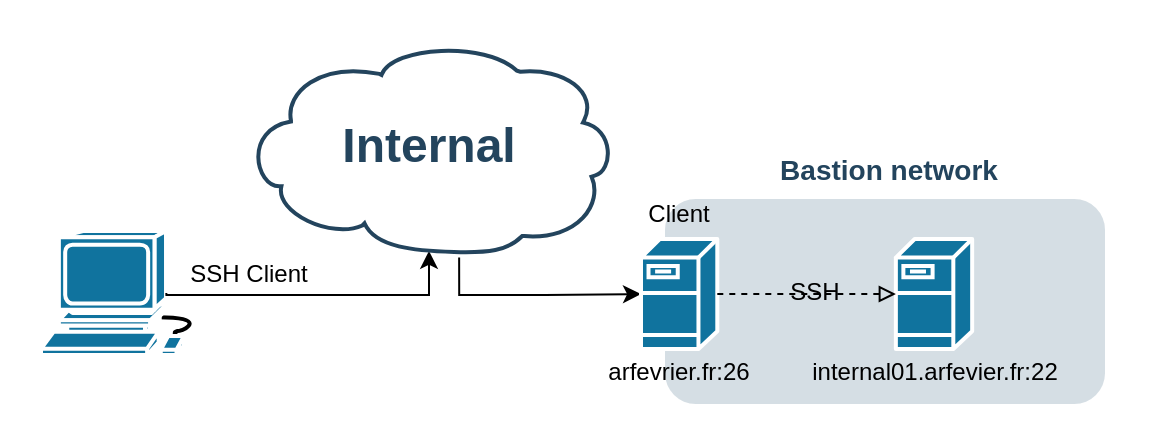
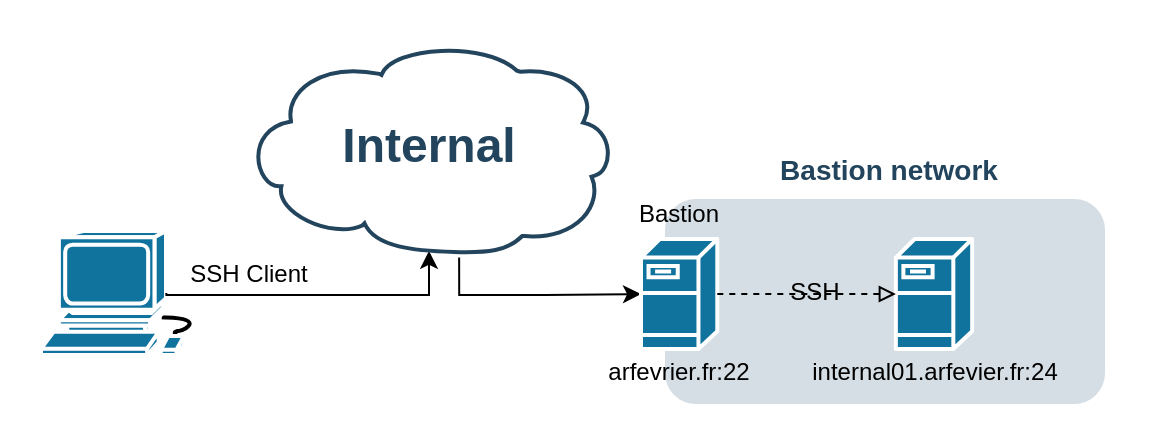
node "Client": label "Client" -> "Bastion"
node "arfevrier.fr:26": label "arfevrier.fr:26" -> "arfevrier.fr:22"
node "internal01.arfevier.fr:22": label "internal01.arfevier.fr:22" -> "internal01.arfevier.fr:24"
